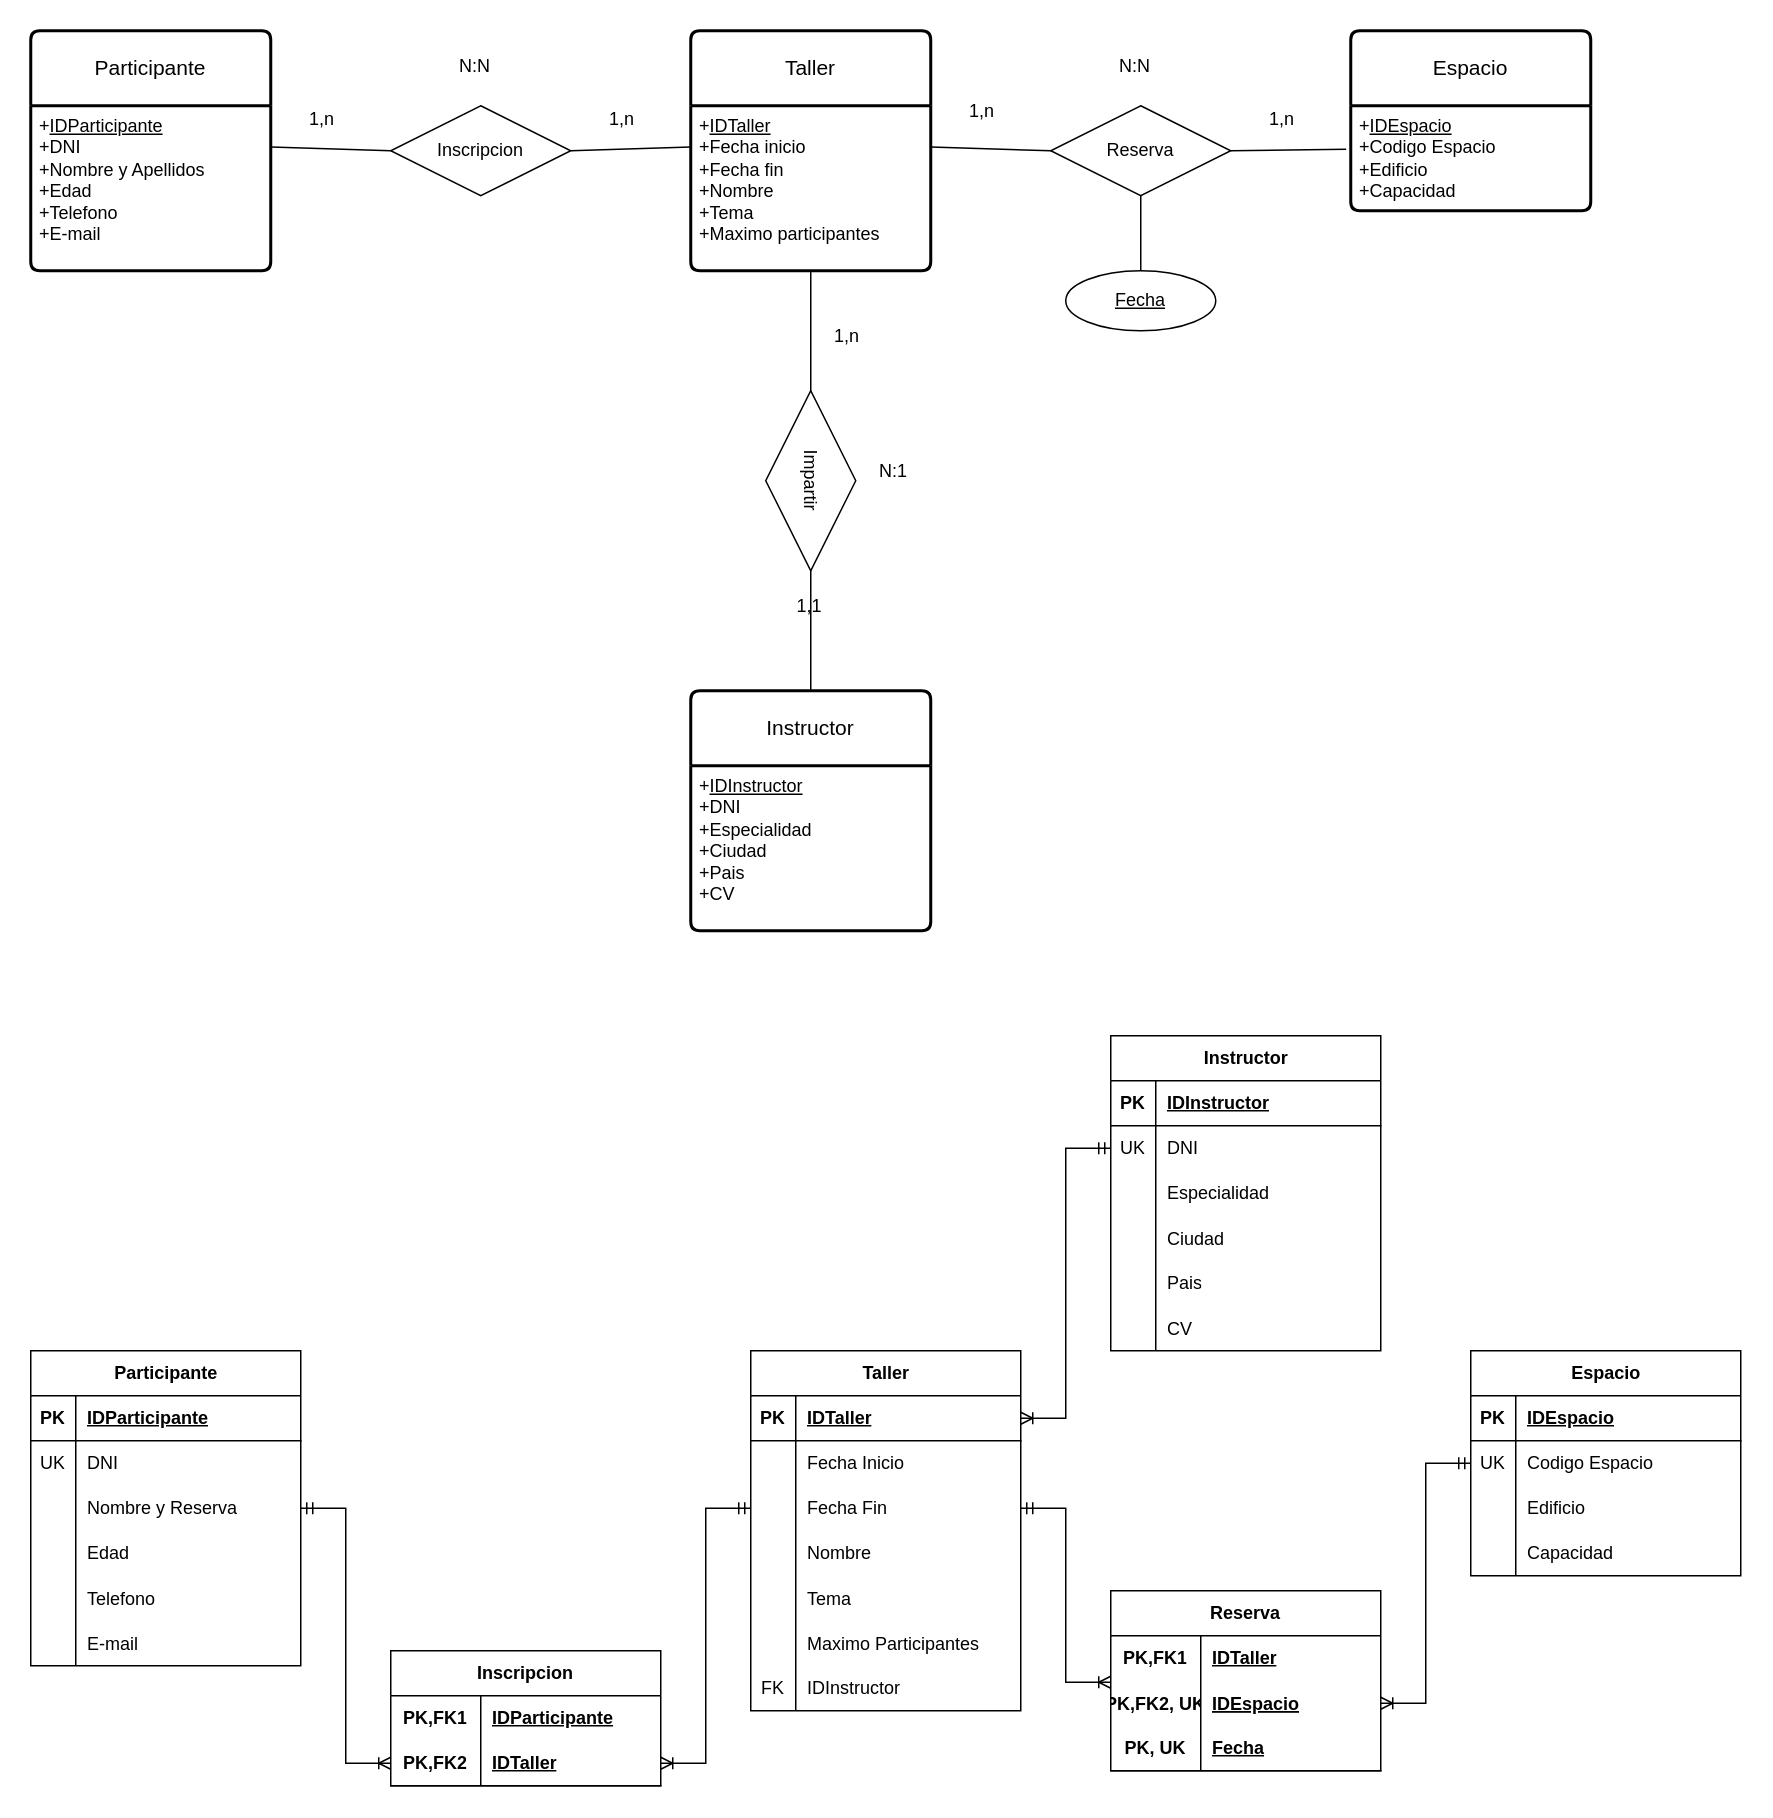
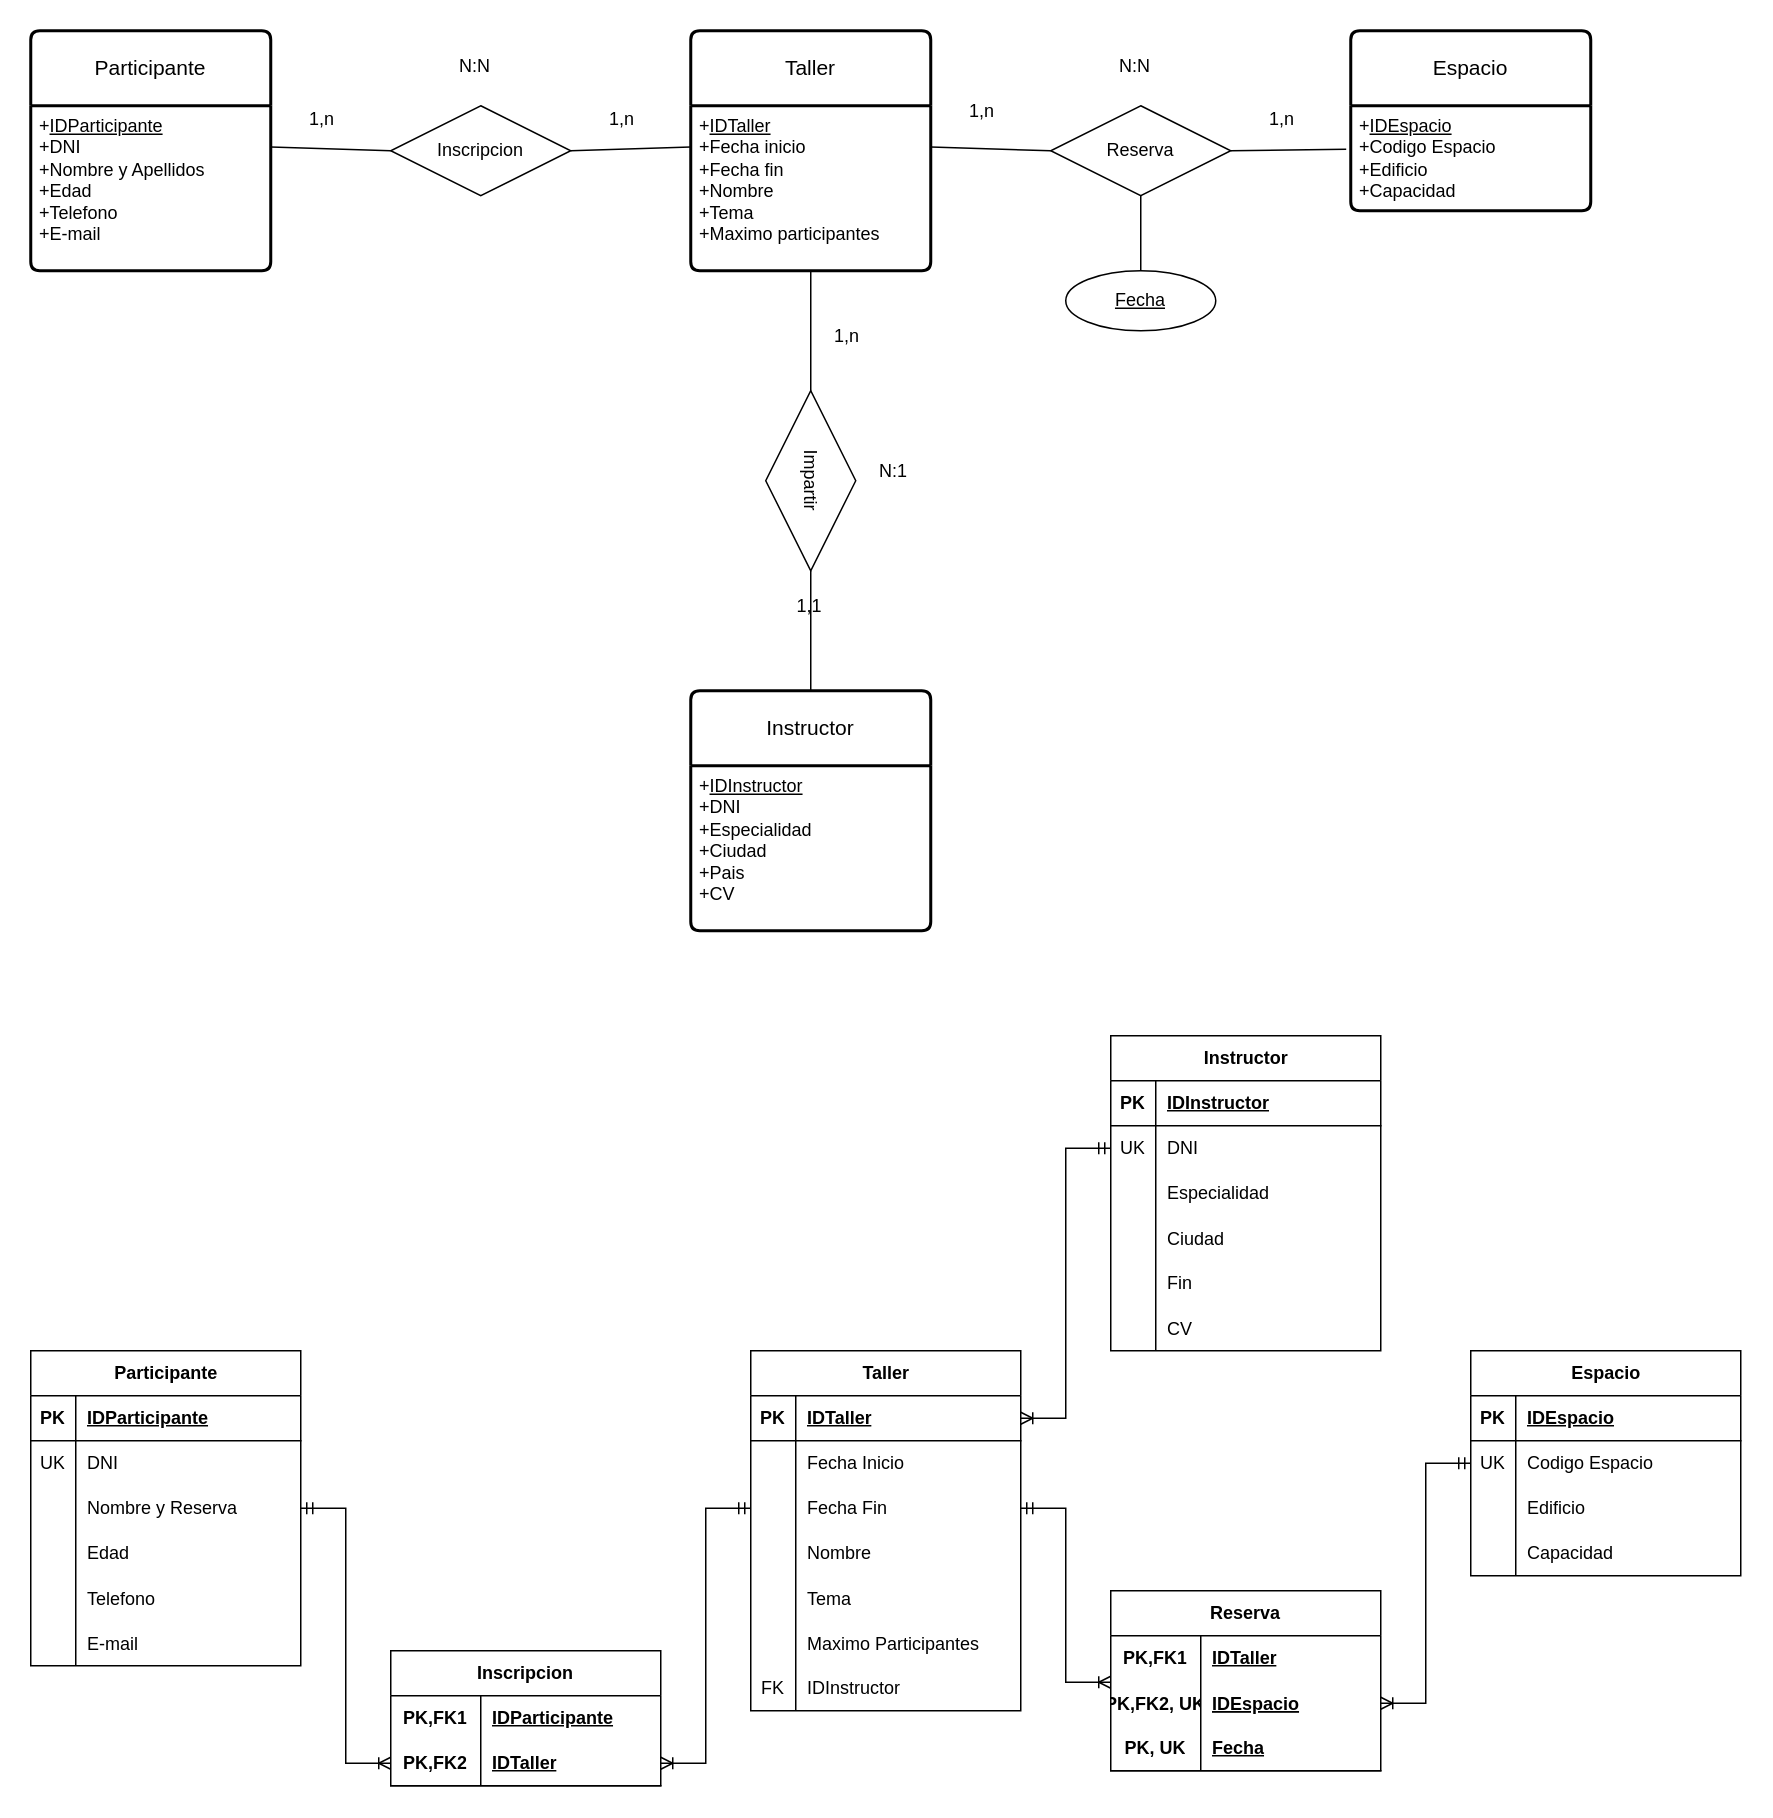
node "Pais": label "Pais" -> "Fin"
